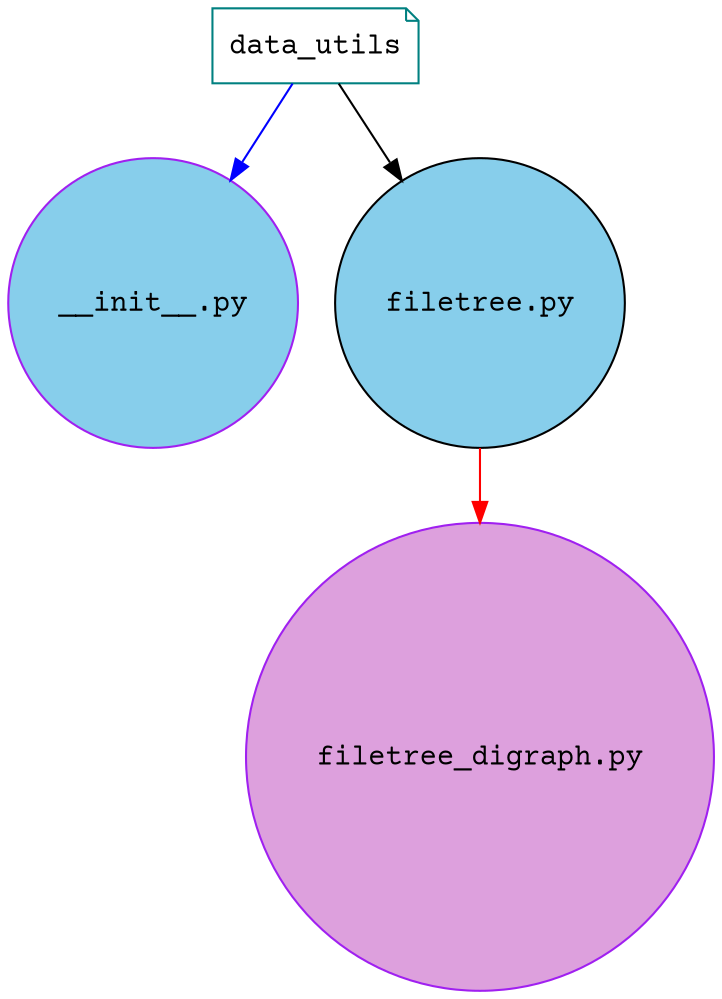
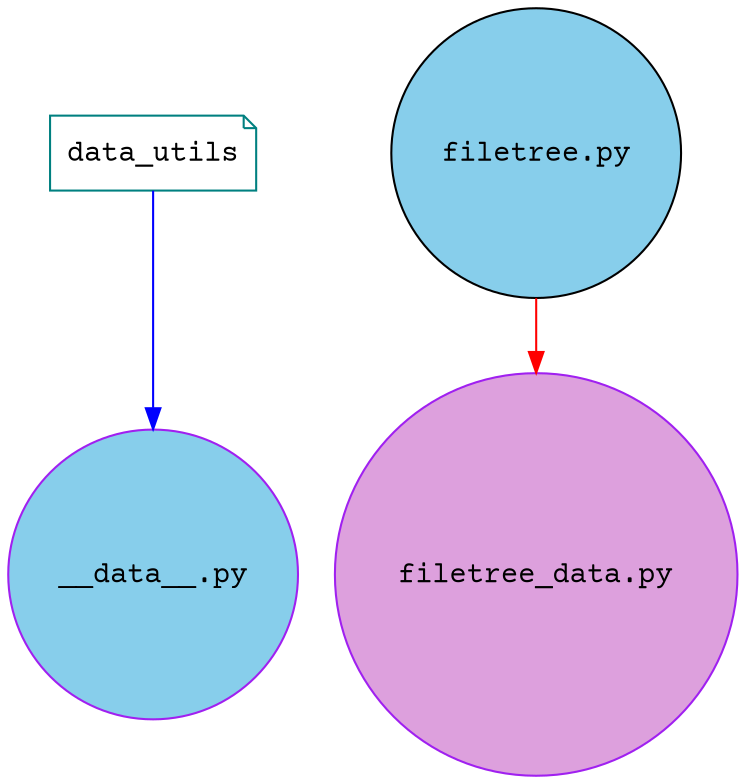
edge "data_utils" -> "filetree.py": removed
node "__init__.py": label "__init__.py" -> "__data__.py"
node "filetree_digraph.py": label "filetree_digraph.py" -> "filetree_data.py"
